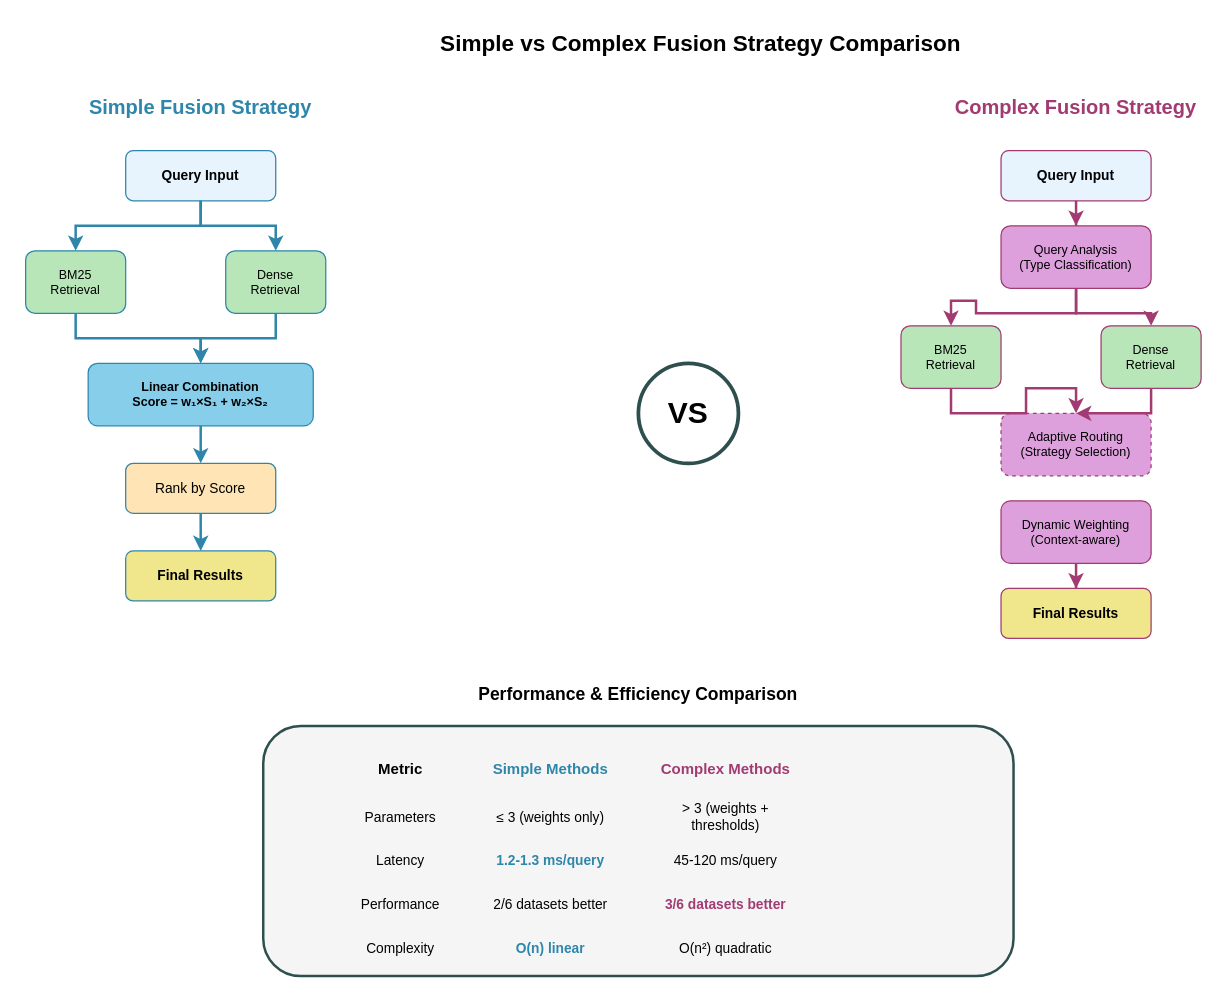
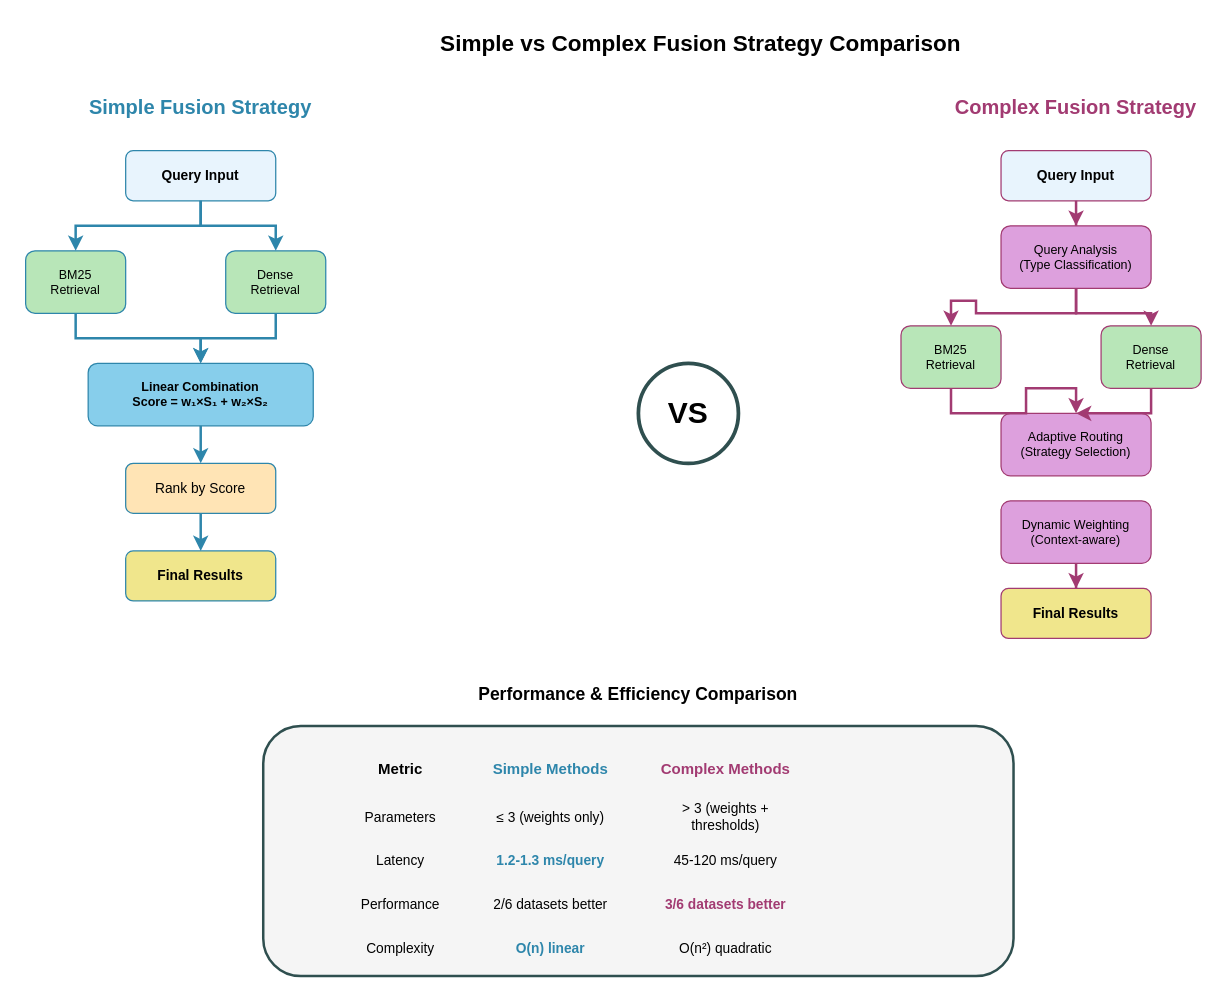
node "Adaptive Routing (Strategy Selection)": style dashed -> solid
